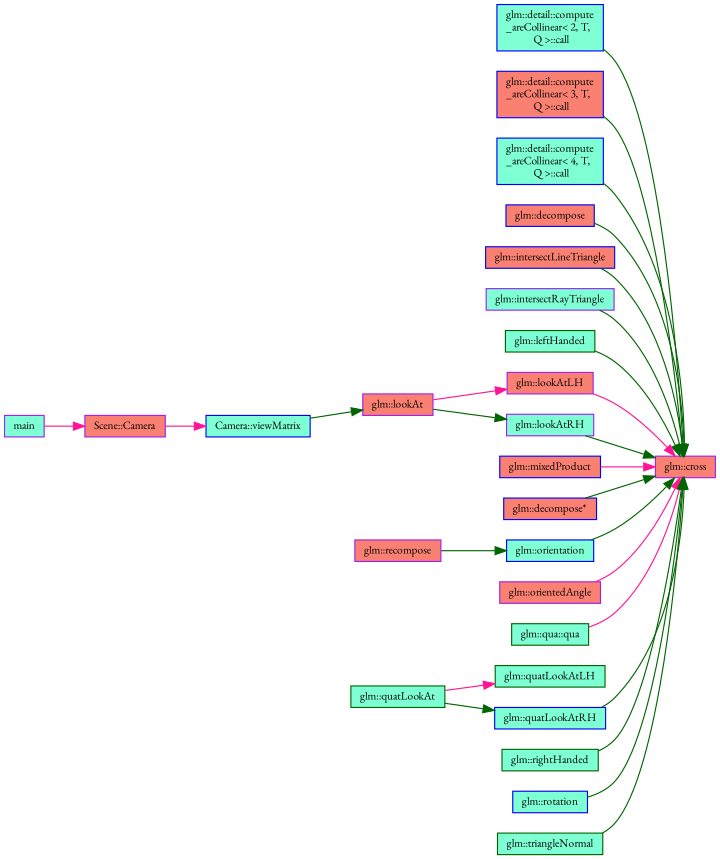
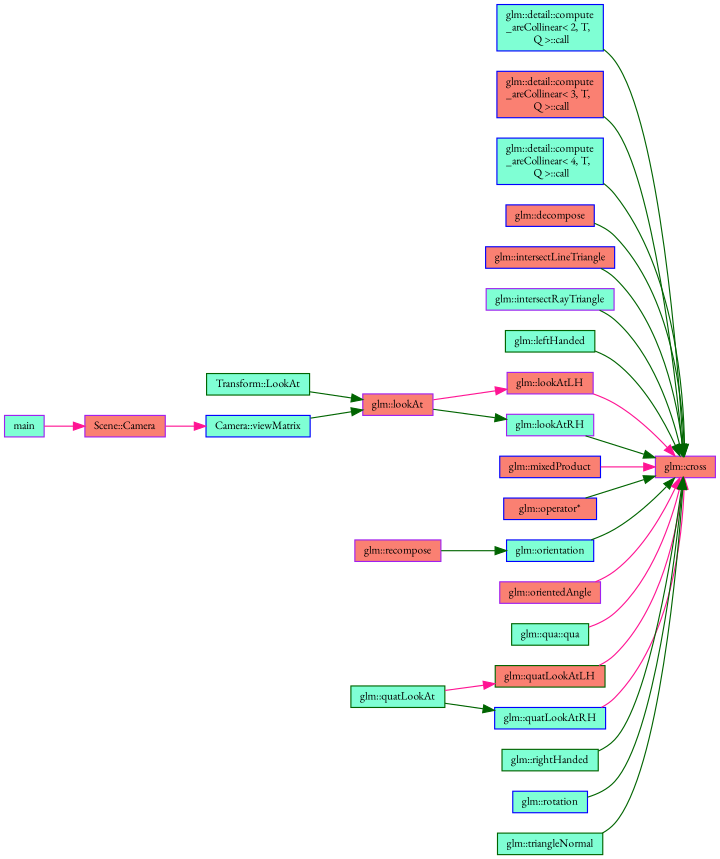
node "Transform::LookAt": added
node "glm::decompose*": label "glm::decompose*" -> "glm::operator*"
edge "glm::quatLookAtLH" -> "glm::cross": added
edge "glm::quatLookAtRH" -> "glm::cross": color darkgreen -> deeppink
node "glm::quatLookAtLH": fillcolor aquamarine -> salmon
